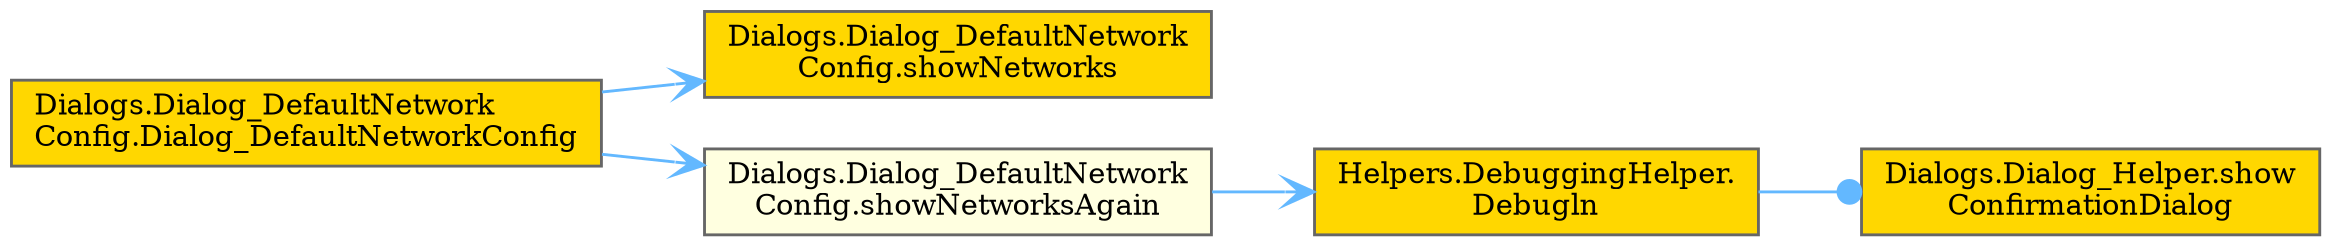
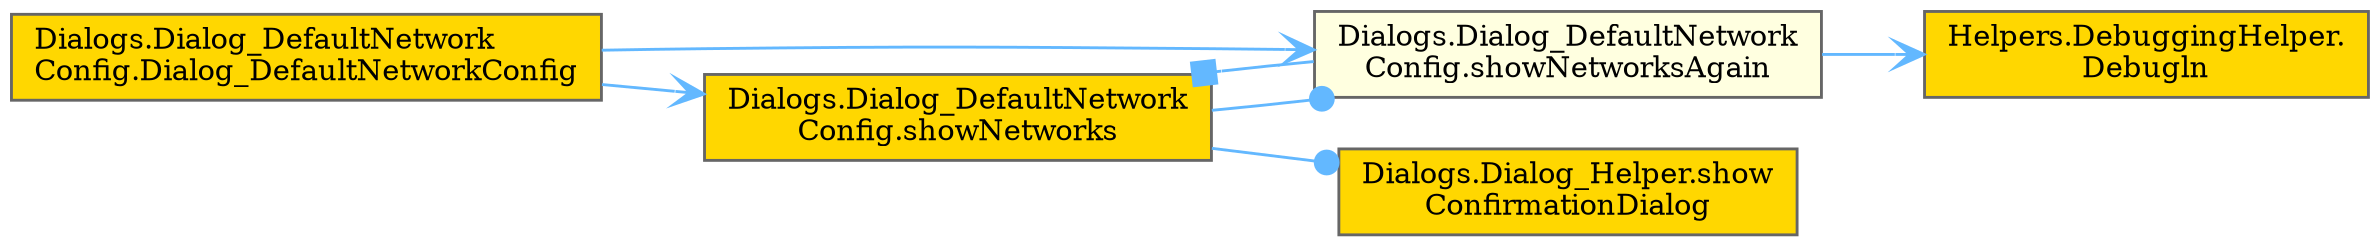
edge "Dialogs.Dialog_DefaultNetwork Config.showNetworksAgain" -> "Dialogs.Dialog_DefaultNetwork Config.showNetworks": added
edge "Dialogs.Dialog_DefaultNetwork Config.showNetworks" -> "Dialogs.Dialog_DefaultNetwork Config.showNetworksAgain": added
edge "Helpers.DebuggingHelper. Debugln" -> "Dialogs.Dialog_Helper.show ConfirmationDialog": now "Dialogs.Dialog_DefaultNetwork Config.showNetworks" -> "Dialogs.Dialog_Helper.show ConfirmationDialog"
